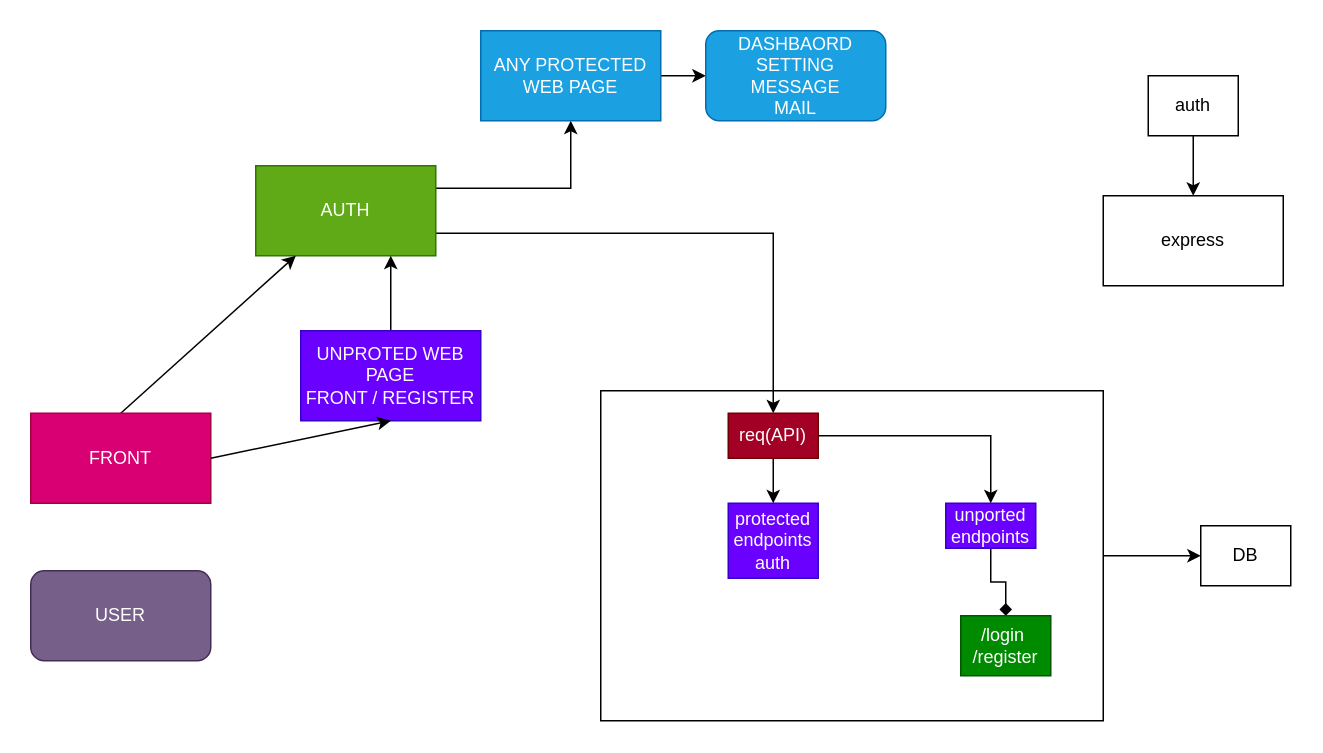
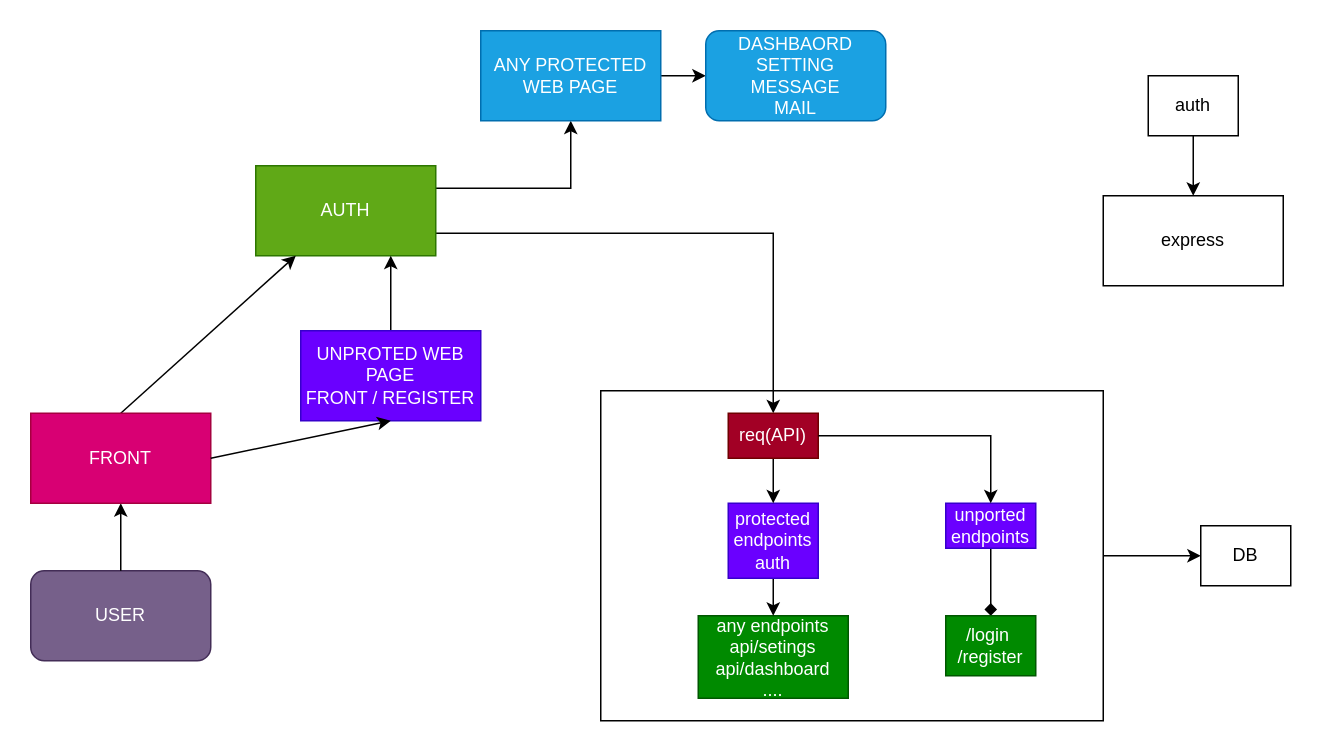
edge "USER" -> "FRONT": added
edge "protected endpoints auth" -> "any endpoints api/setings api/dashboard ....": added
node "/login /register": moved (1006, 646) -> (991, 646)
node "any endpoints api/setings api/dashboard ....": added
